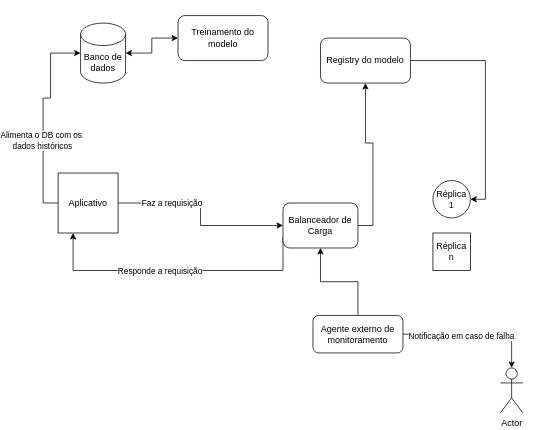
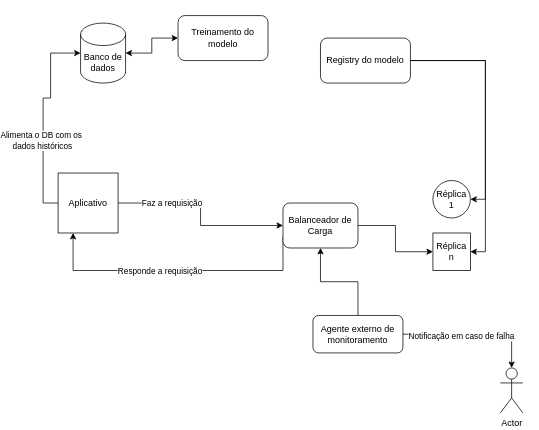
edge "Balanceador de Carga" -> "Registry do modelo": now "Balanceador de Carga" -> "Réplica n"
edge "Registry do modelo" -> "Réplica n": added
